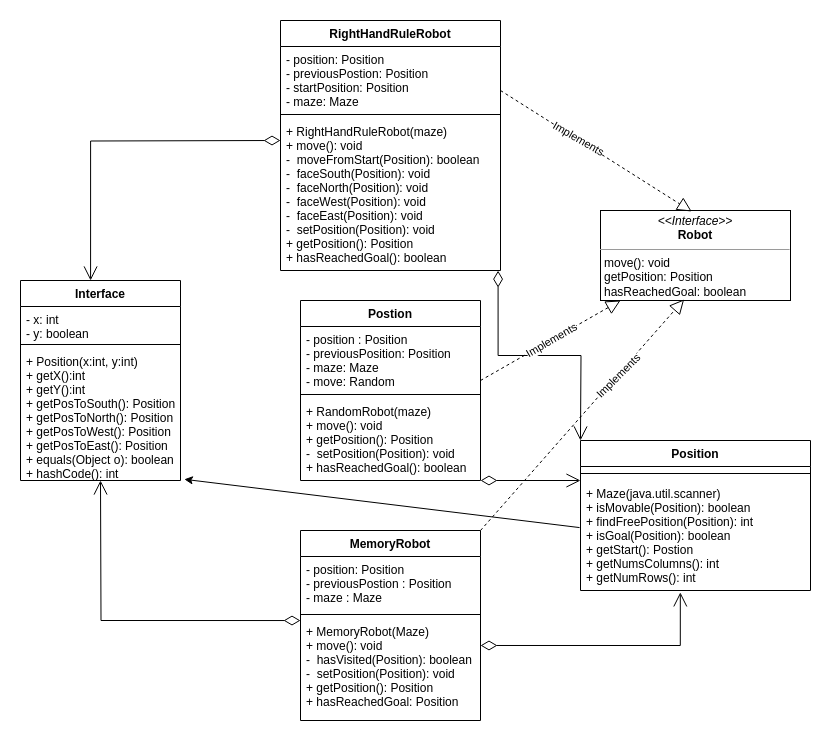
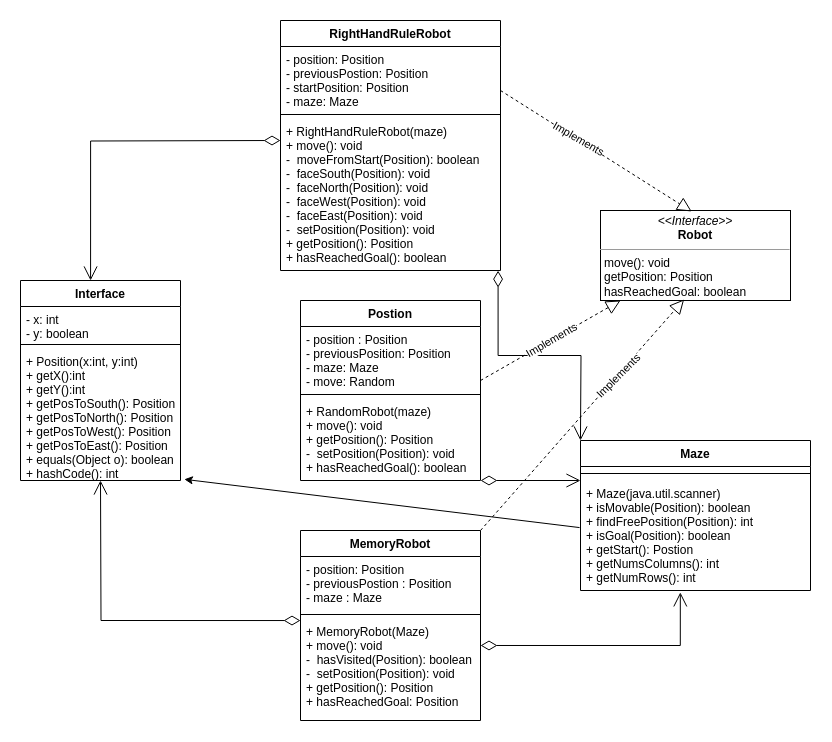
node "Position": label "Position" -> "Maze"
